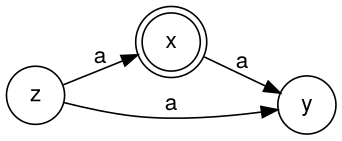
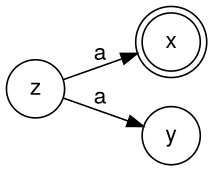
edge "x" -> "y": removed, label "a"
